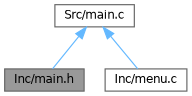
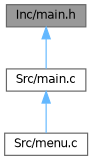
edge "Inc/main.h" -> "Src/main.c": reversed
node "Inc/menu.c": label "Inc/menu.c" -> "Src/menu.c"
